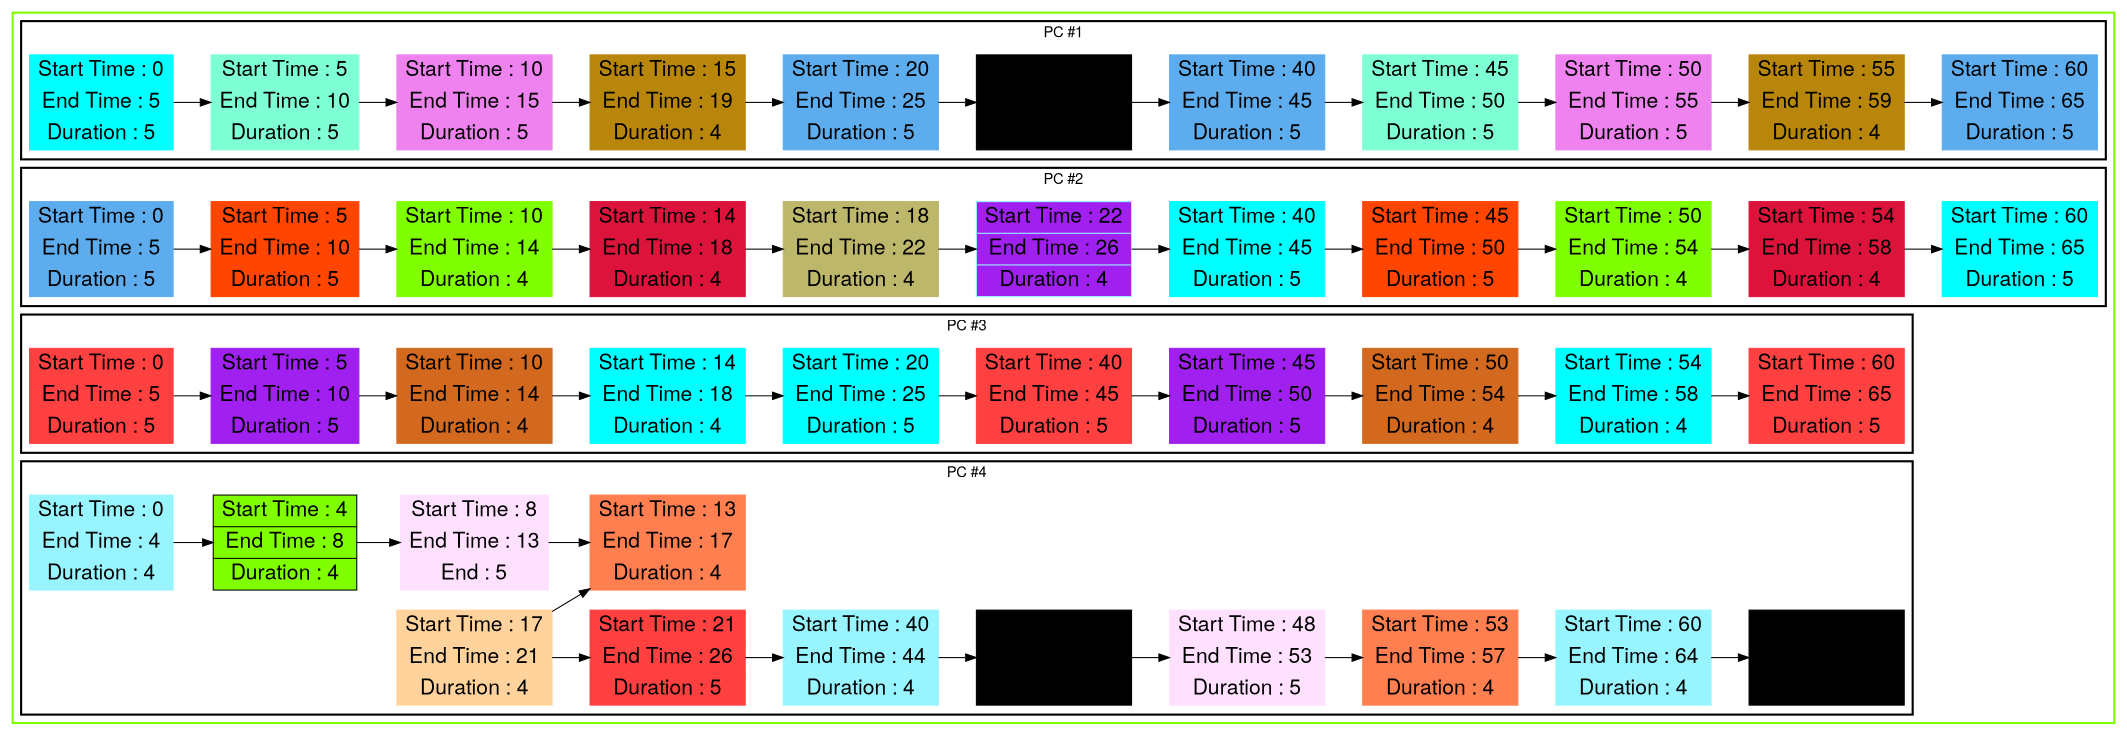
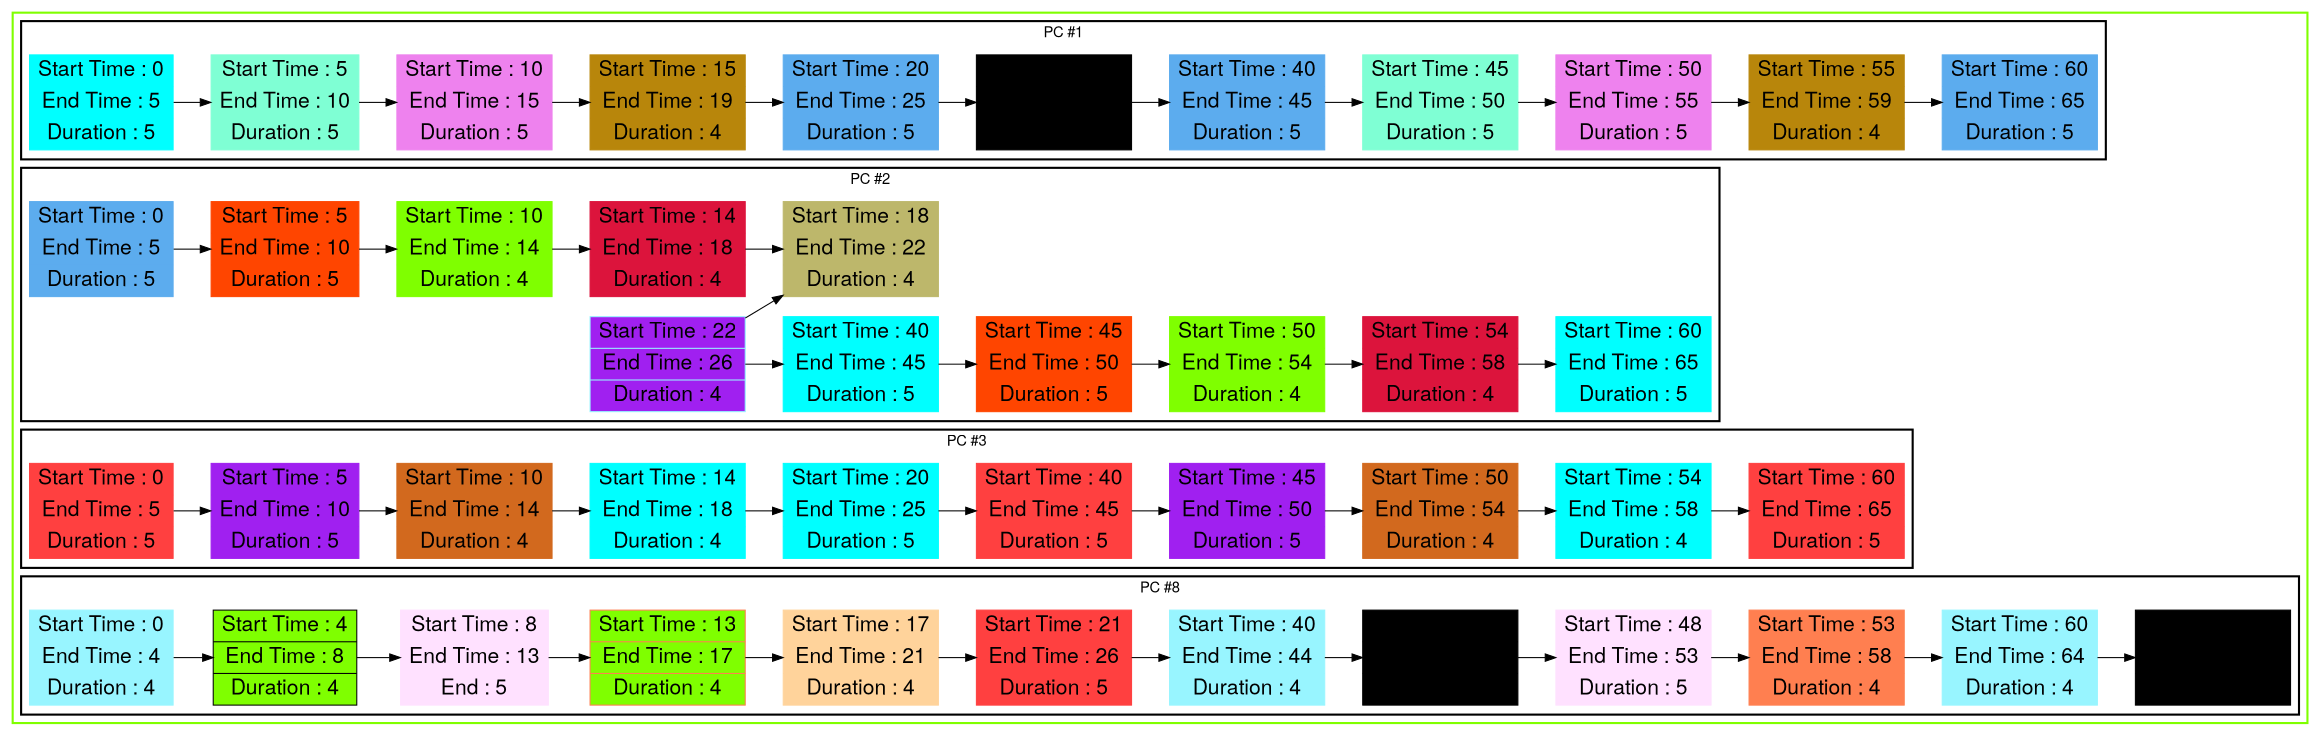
edge "Start Time : 18" -> "Start Time : 22": reversed
cluster "PC #4": label "PC #4" -> "PC #8"
node "Start Time : 13": fillcolor coral -> chartreuse
edge "Start Time : 17" -> "Start Time : 13": reversed
node "Start Time : 53": text "End Time : 57" -> "End Time : 58"
